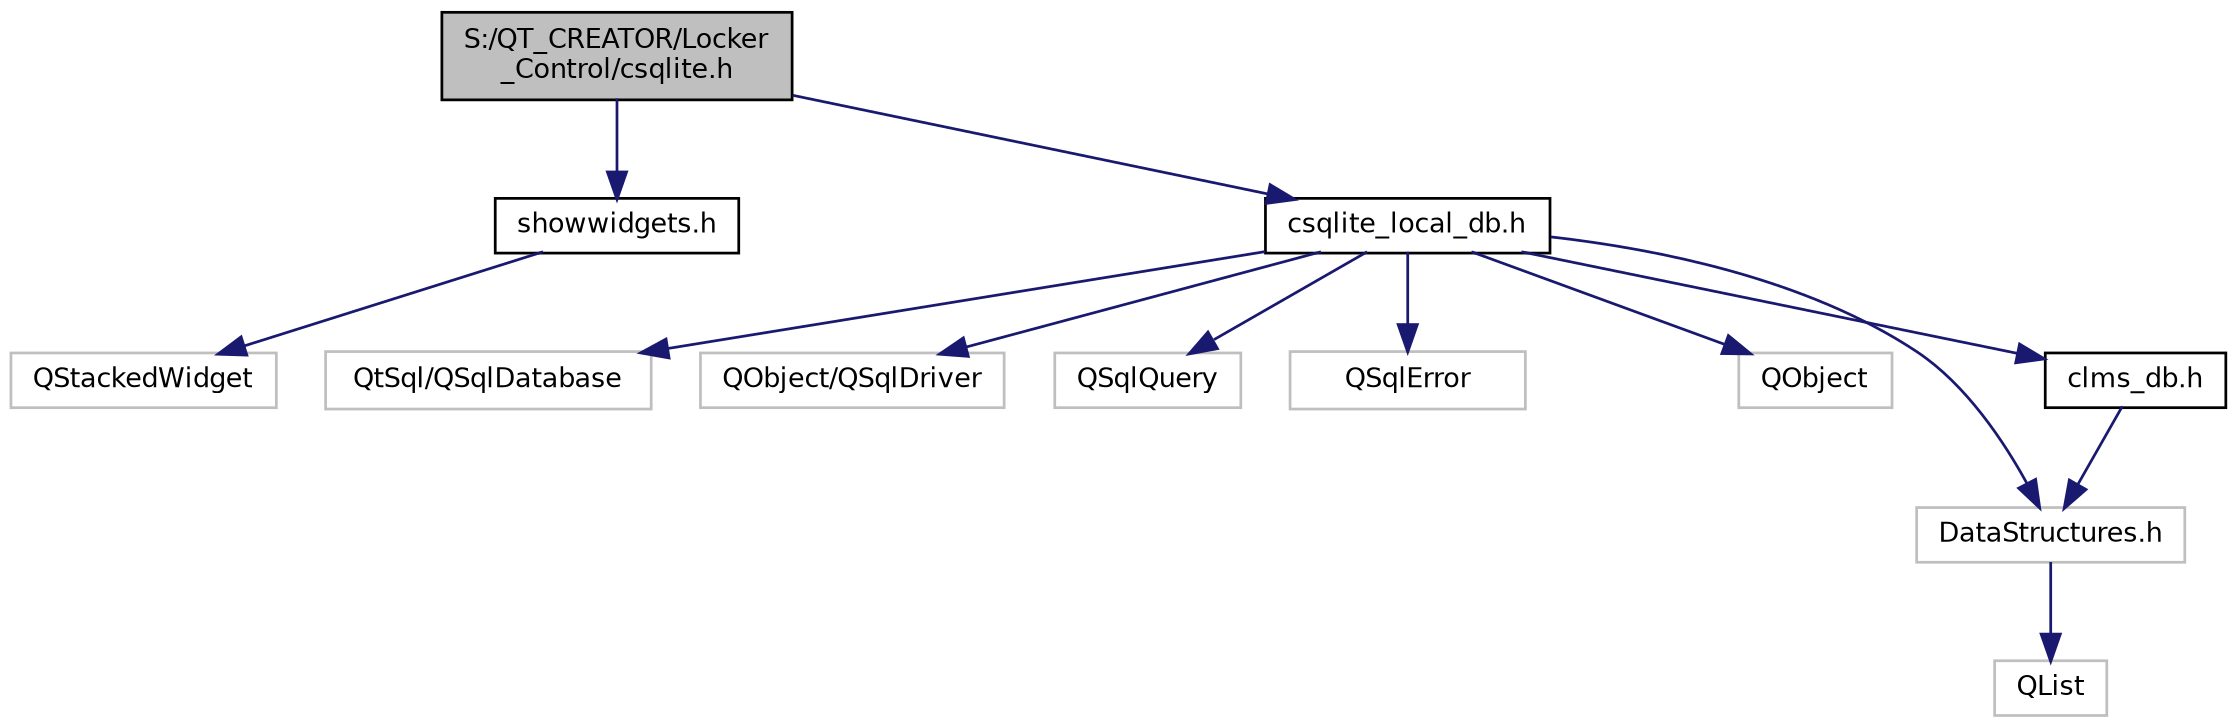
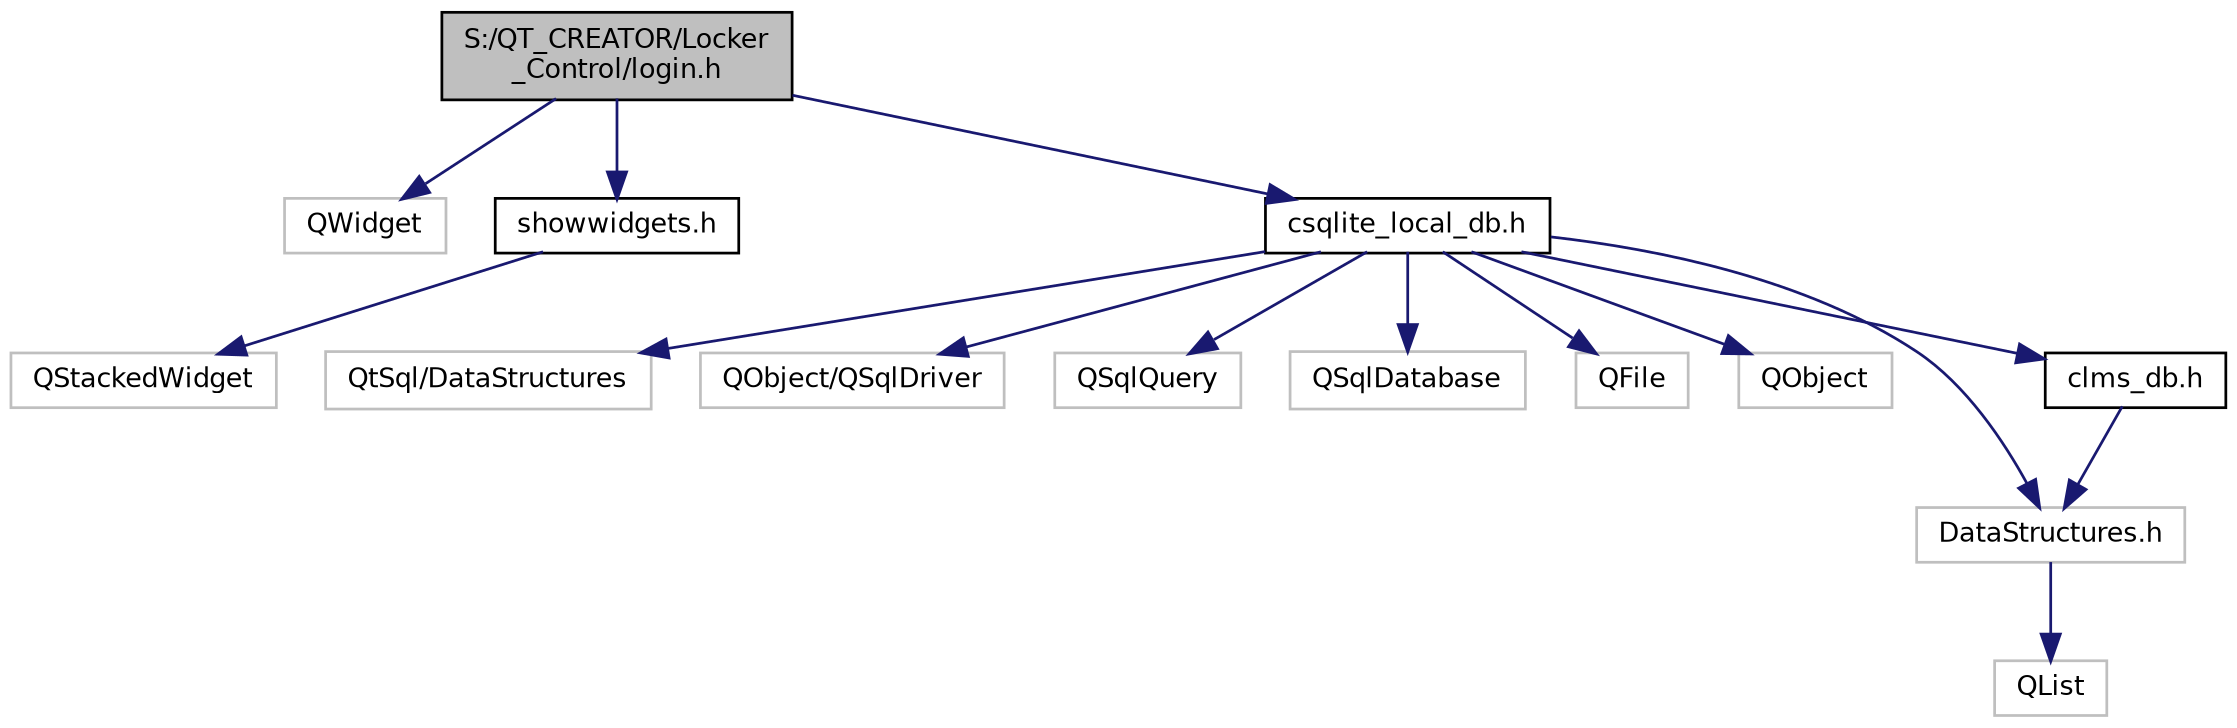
node "S:/QT_CREATOR/Locker _Control/csqlite.h": label "S:/QT_CREATOR/Locker _Control/csqlite.h" -> "S:/QT_CREATOR/Locker _Control/login.h"
node "QWidget": added
node "QtSql/QSqlDatabase": label "QtSql/QSqlDatabase" -> "QtSql/DataStructures"
node "QSqlError": label "QSqlError" -> "QSqlDatabase"
node "QFile": added
